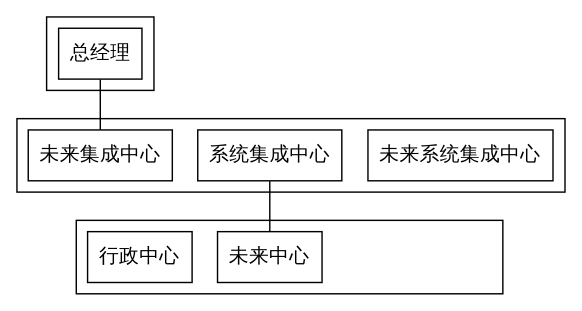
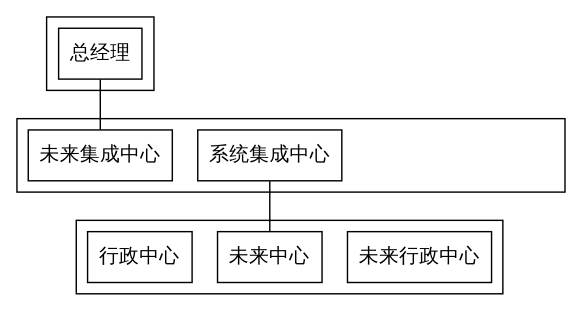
node "未来系统集成中心": removed
node "未来行政中心": added
